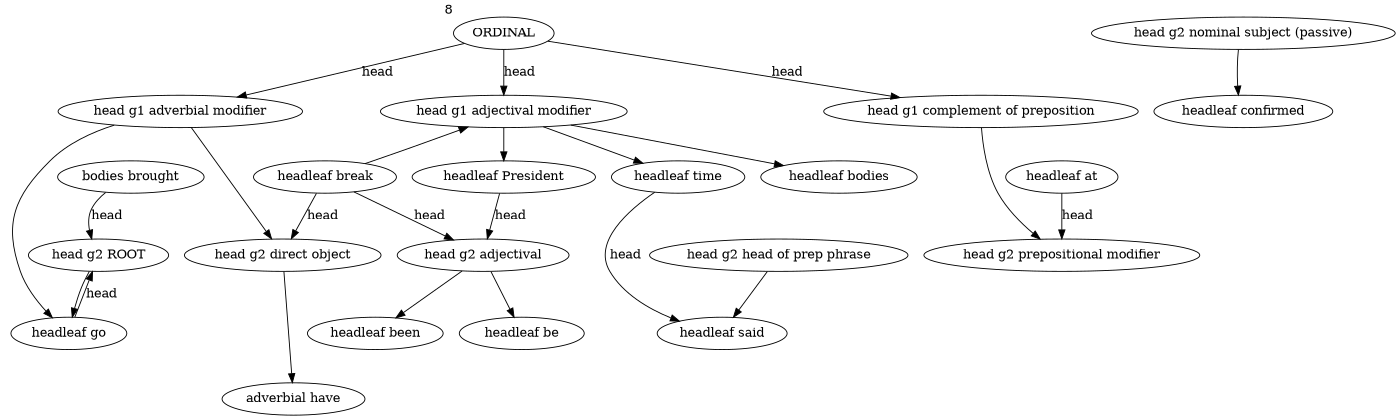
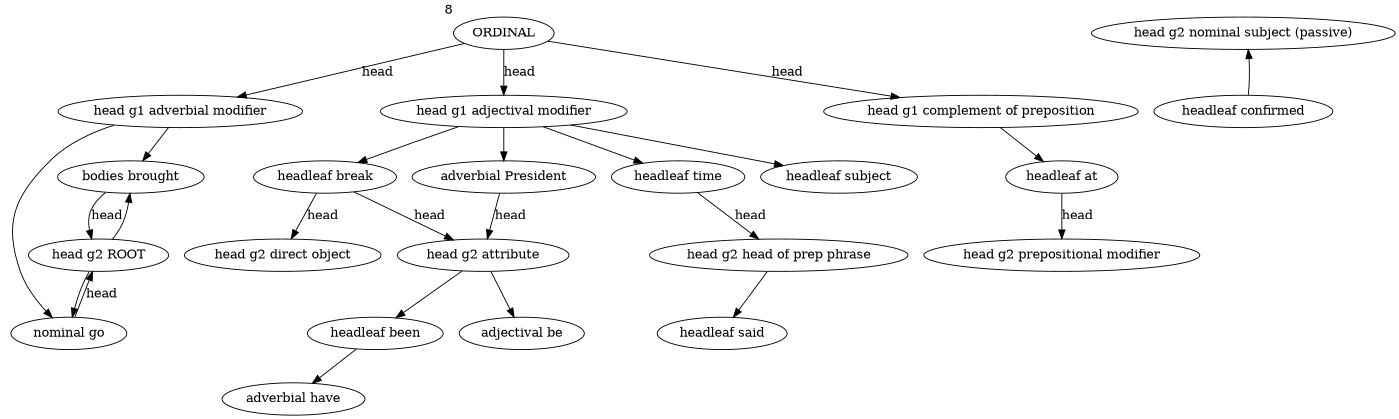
edge "head g2 nominal subject (passive)" -> "headleaf confirmed": reversed
edge "headleaf break" -> "head g1 adjectival modifier": reversed
node "headleaf President": label "headleaf President" -> "adverbial President"
node "headleaf bodies": label "headleaf bodies" -> "headleaf subject"
edge "head g1 adverbial modifier" -> "head g2 direct object": now "head g1 adverbial modifier" -> "bodies brought"
edge "head g1 complement of preposition" -> "head g2 prepositional modifier": now "head g1 complement of preposition" -> "headleaf at"
edge "head g2 ROOT" -> "bodies brought": added
node "head g2 adjectival": label "head g2 adjectival" -> "head g2 attribute"
edge "headleaf time" -> "headleaf said": now "headleaf time" -> "head g2 head of prep phrase"
edge "head g2 direct object" -> "adverbial have": now "headleaf been" -> "adverbial have"
node "headleaf go": label "headleaf go" -> "nominal go"
node "headleaf be": label "headleaf be" -> "adjectival be"
